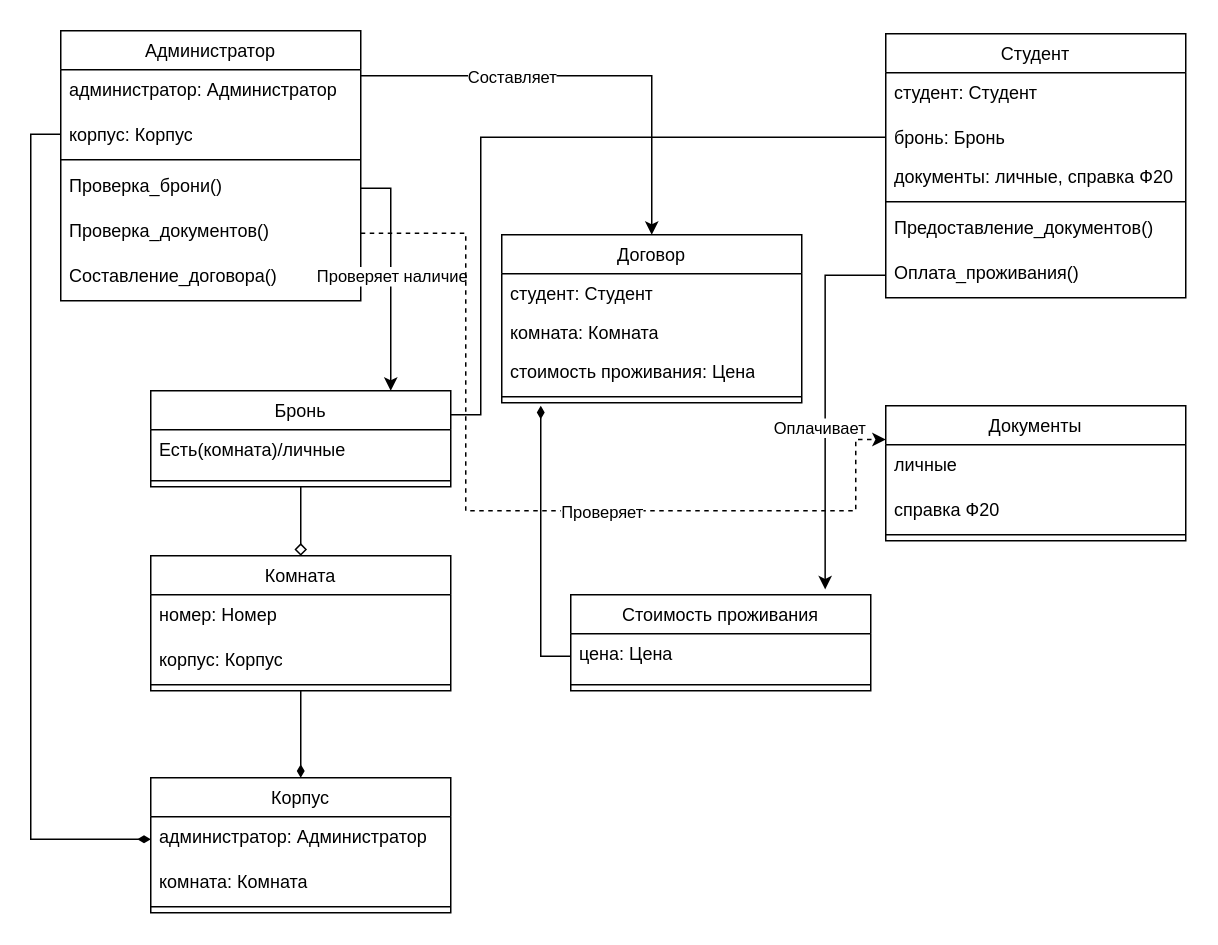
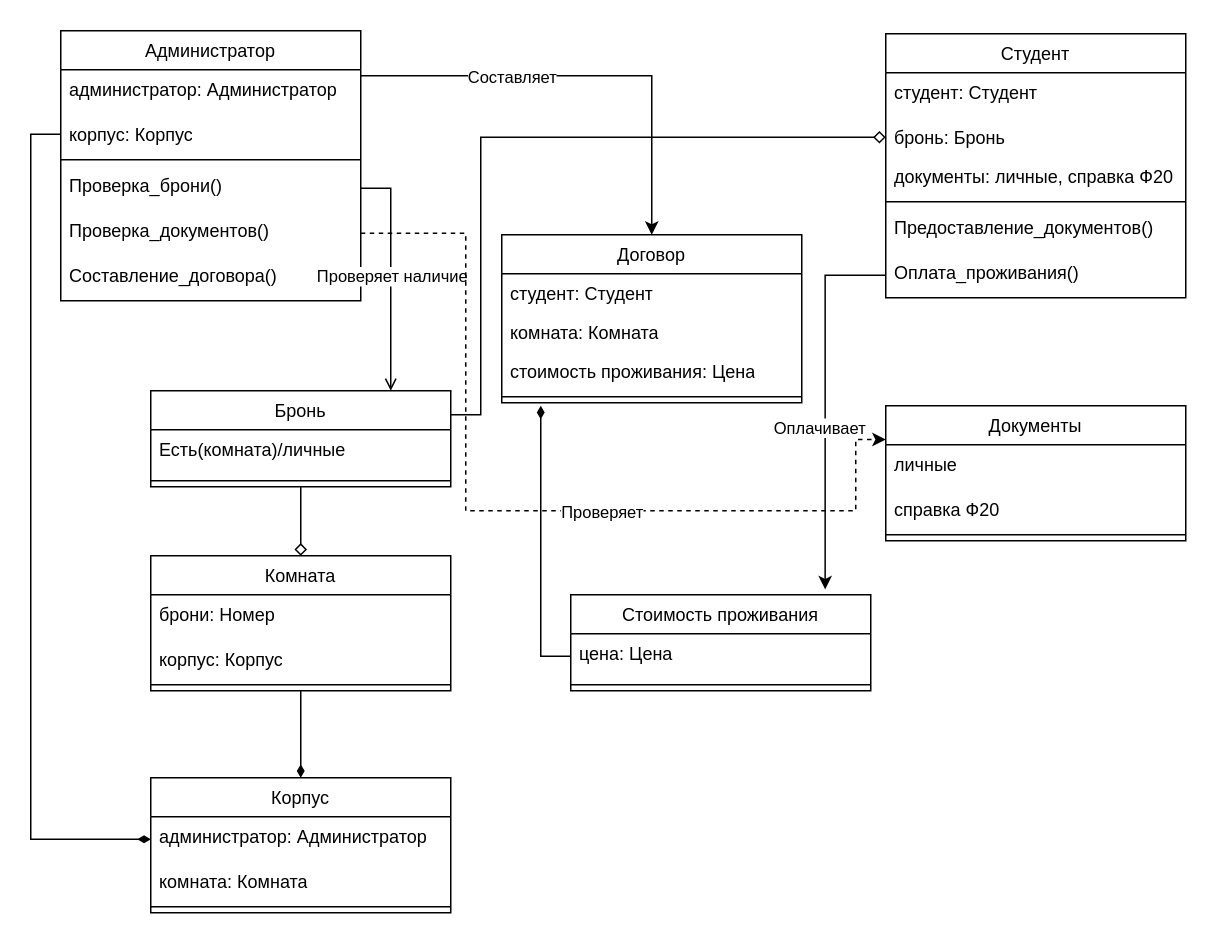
edge "бронь: Бронь" -- "Бронь": arrowhead none -> diamond
edge "Проверка_брони()" -> "Бронь": arrowhead classic -> open
node "номер: Номер": label "номер: Номер" -> "брони: Номер"
